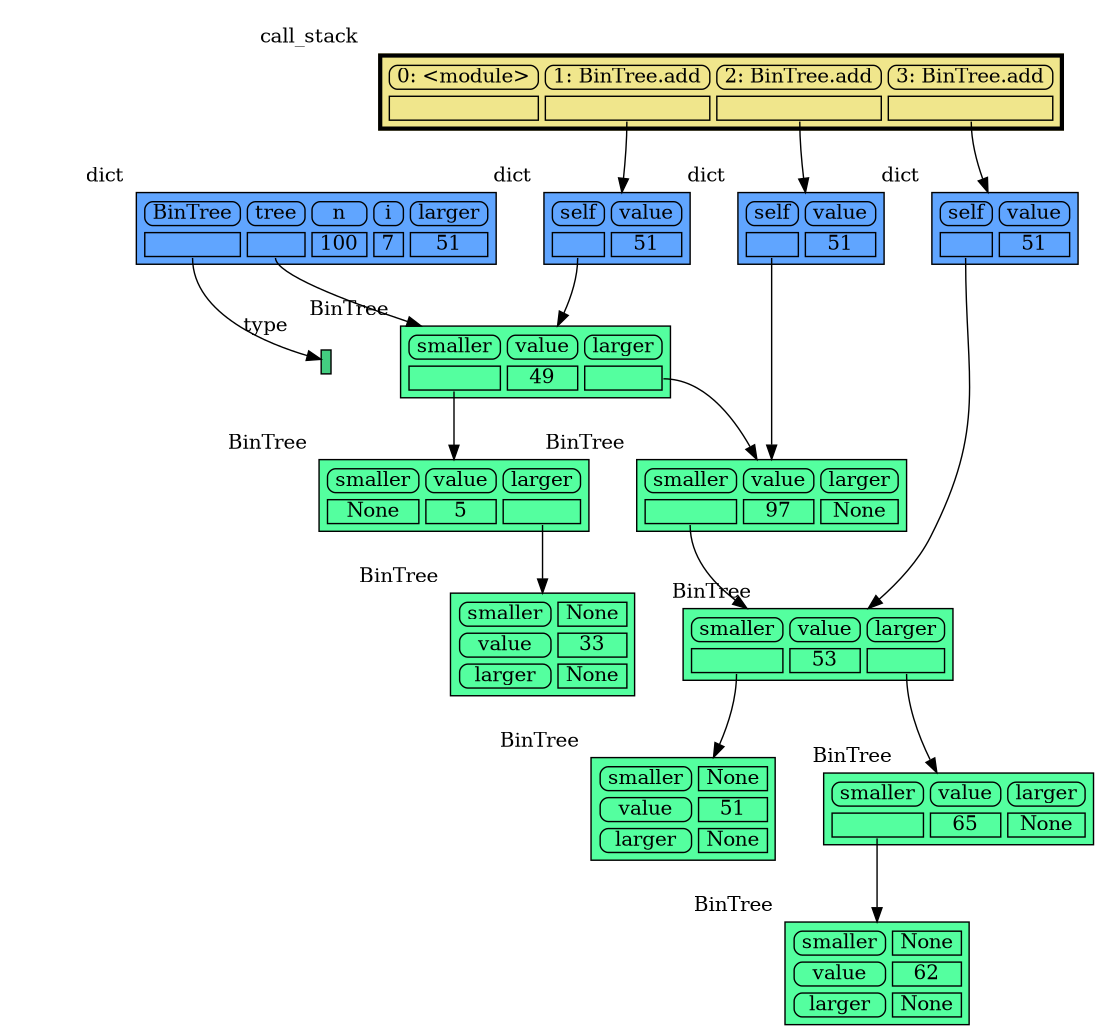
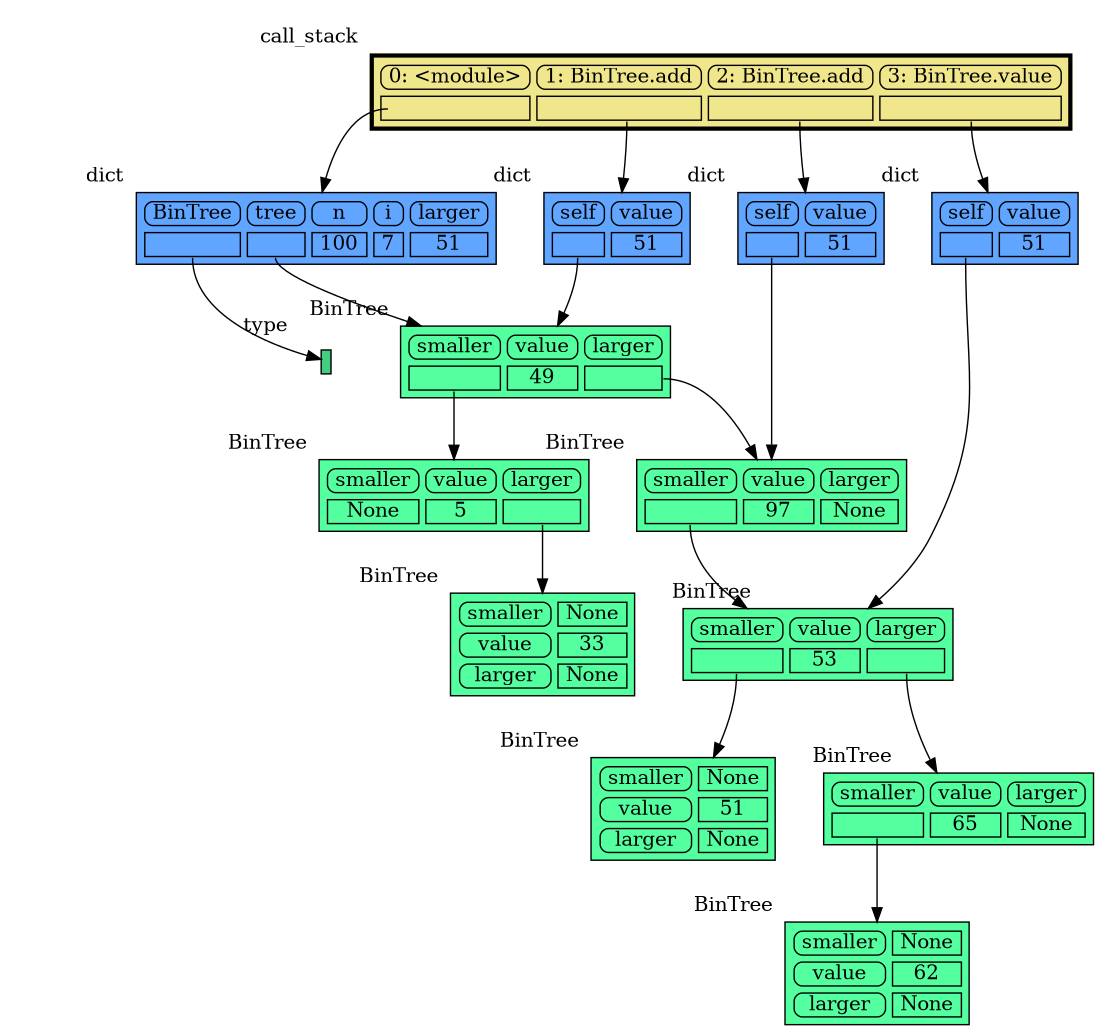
node "0: <module>": text "3: BinTree.add" -> "3: BinTree.value"
edge "0: <module>" -> "BinTree": added
